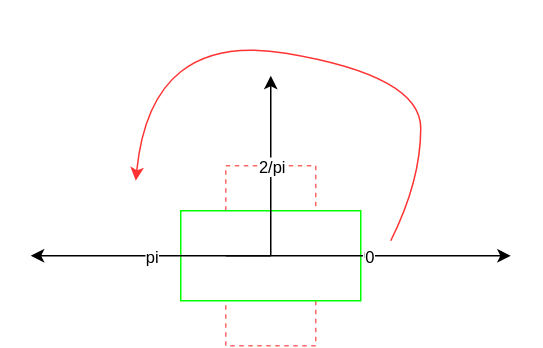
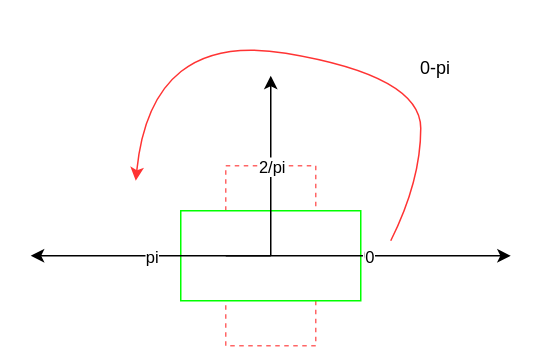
node "0-pi": added
